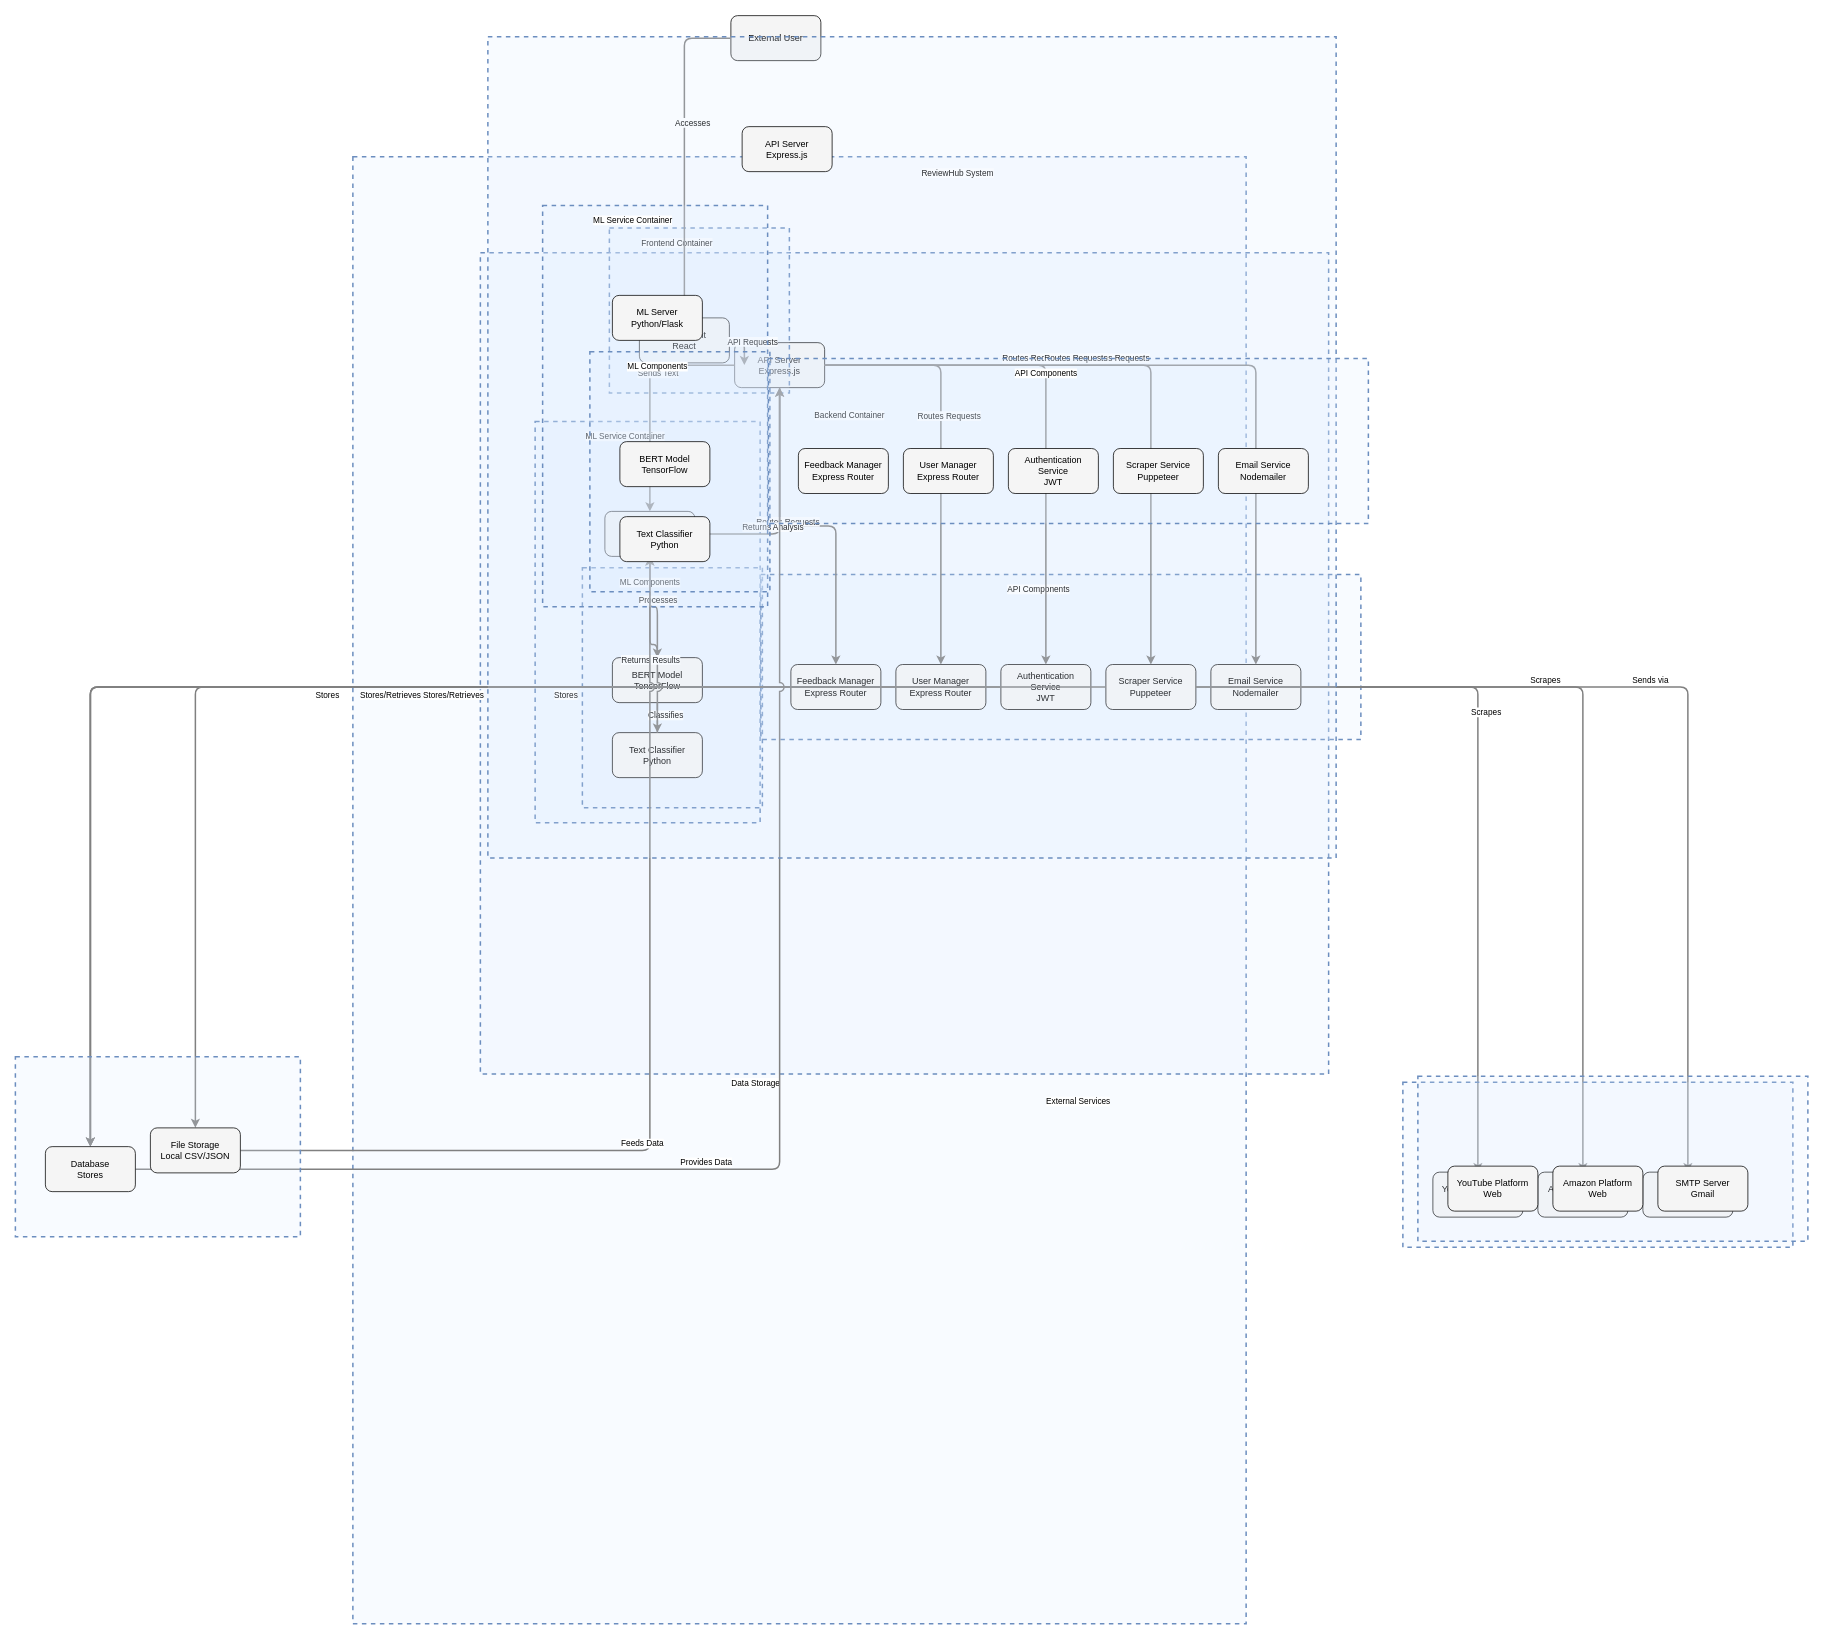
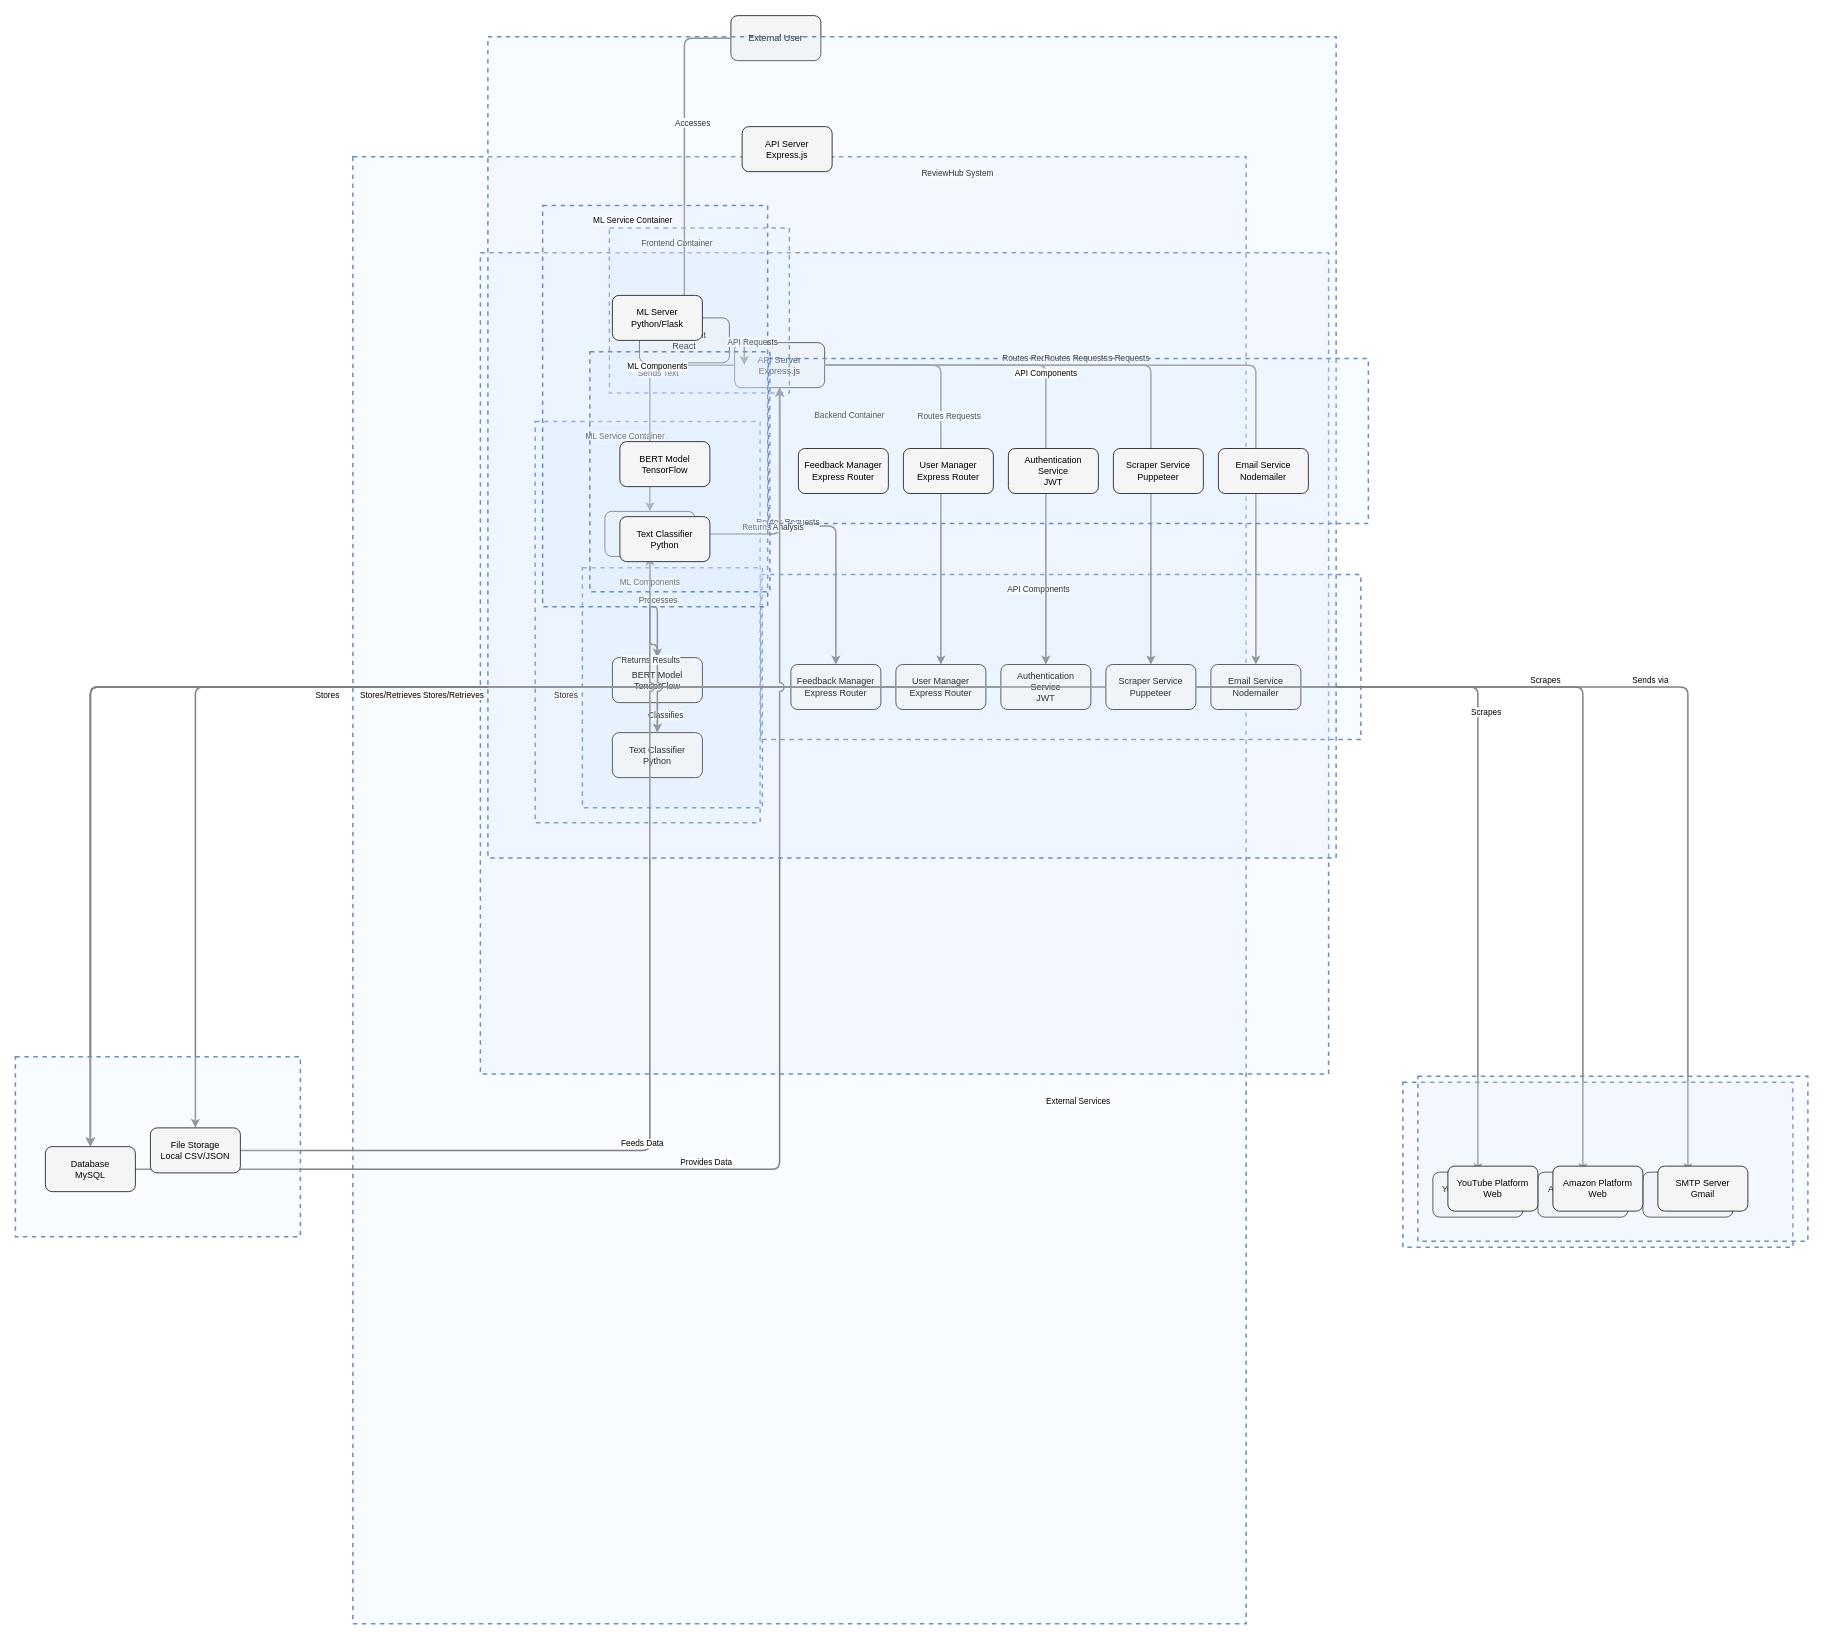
node "Data Storage": removed
node "Database Stores": label "Database Stores" -> "Database MySQL"
